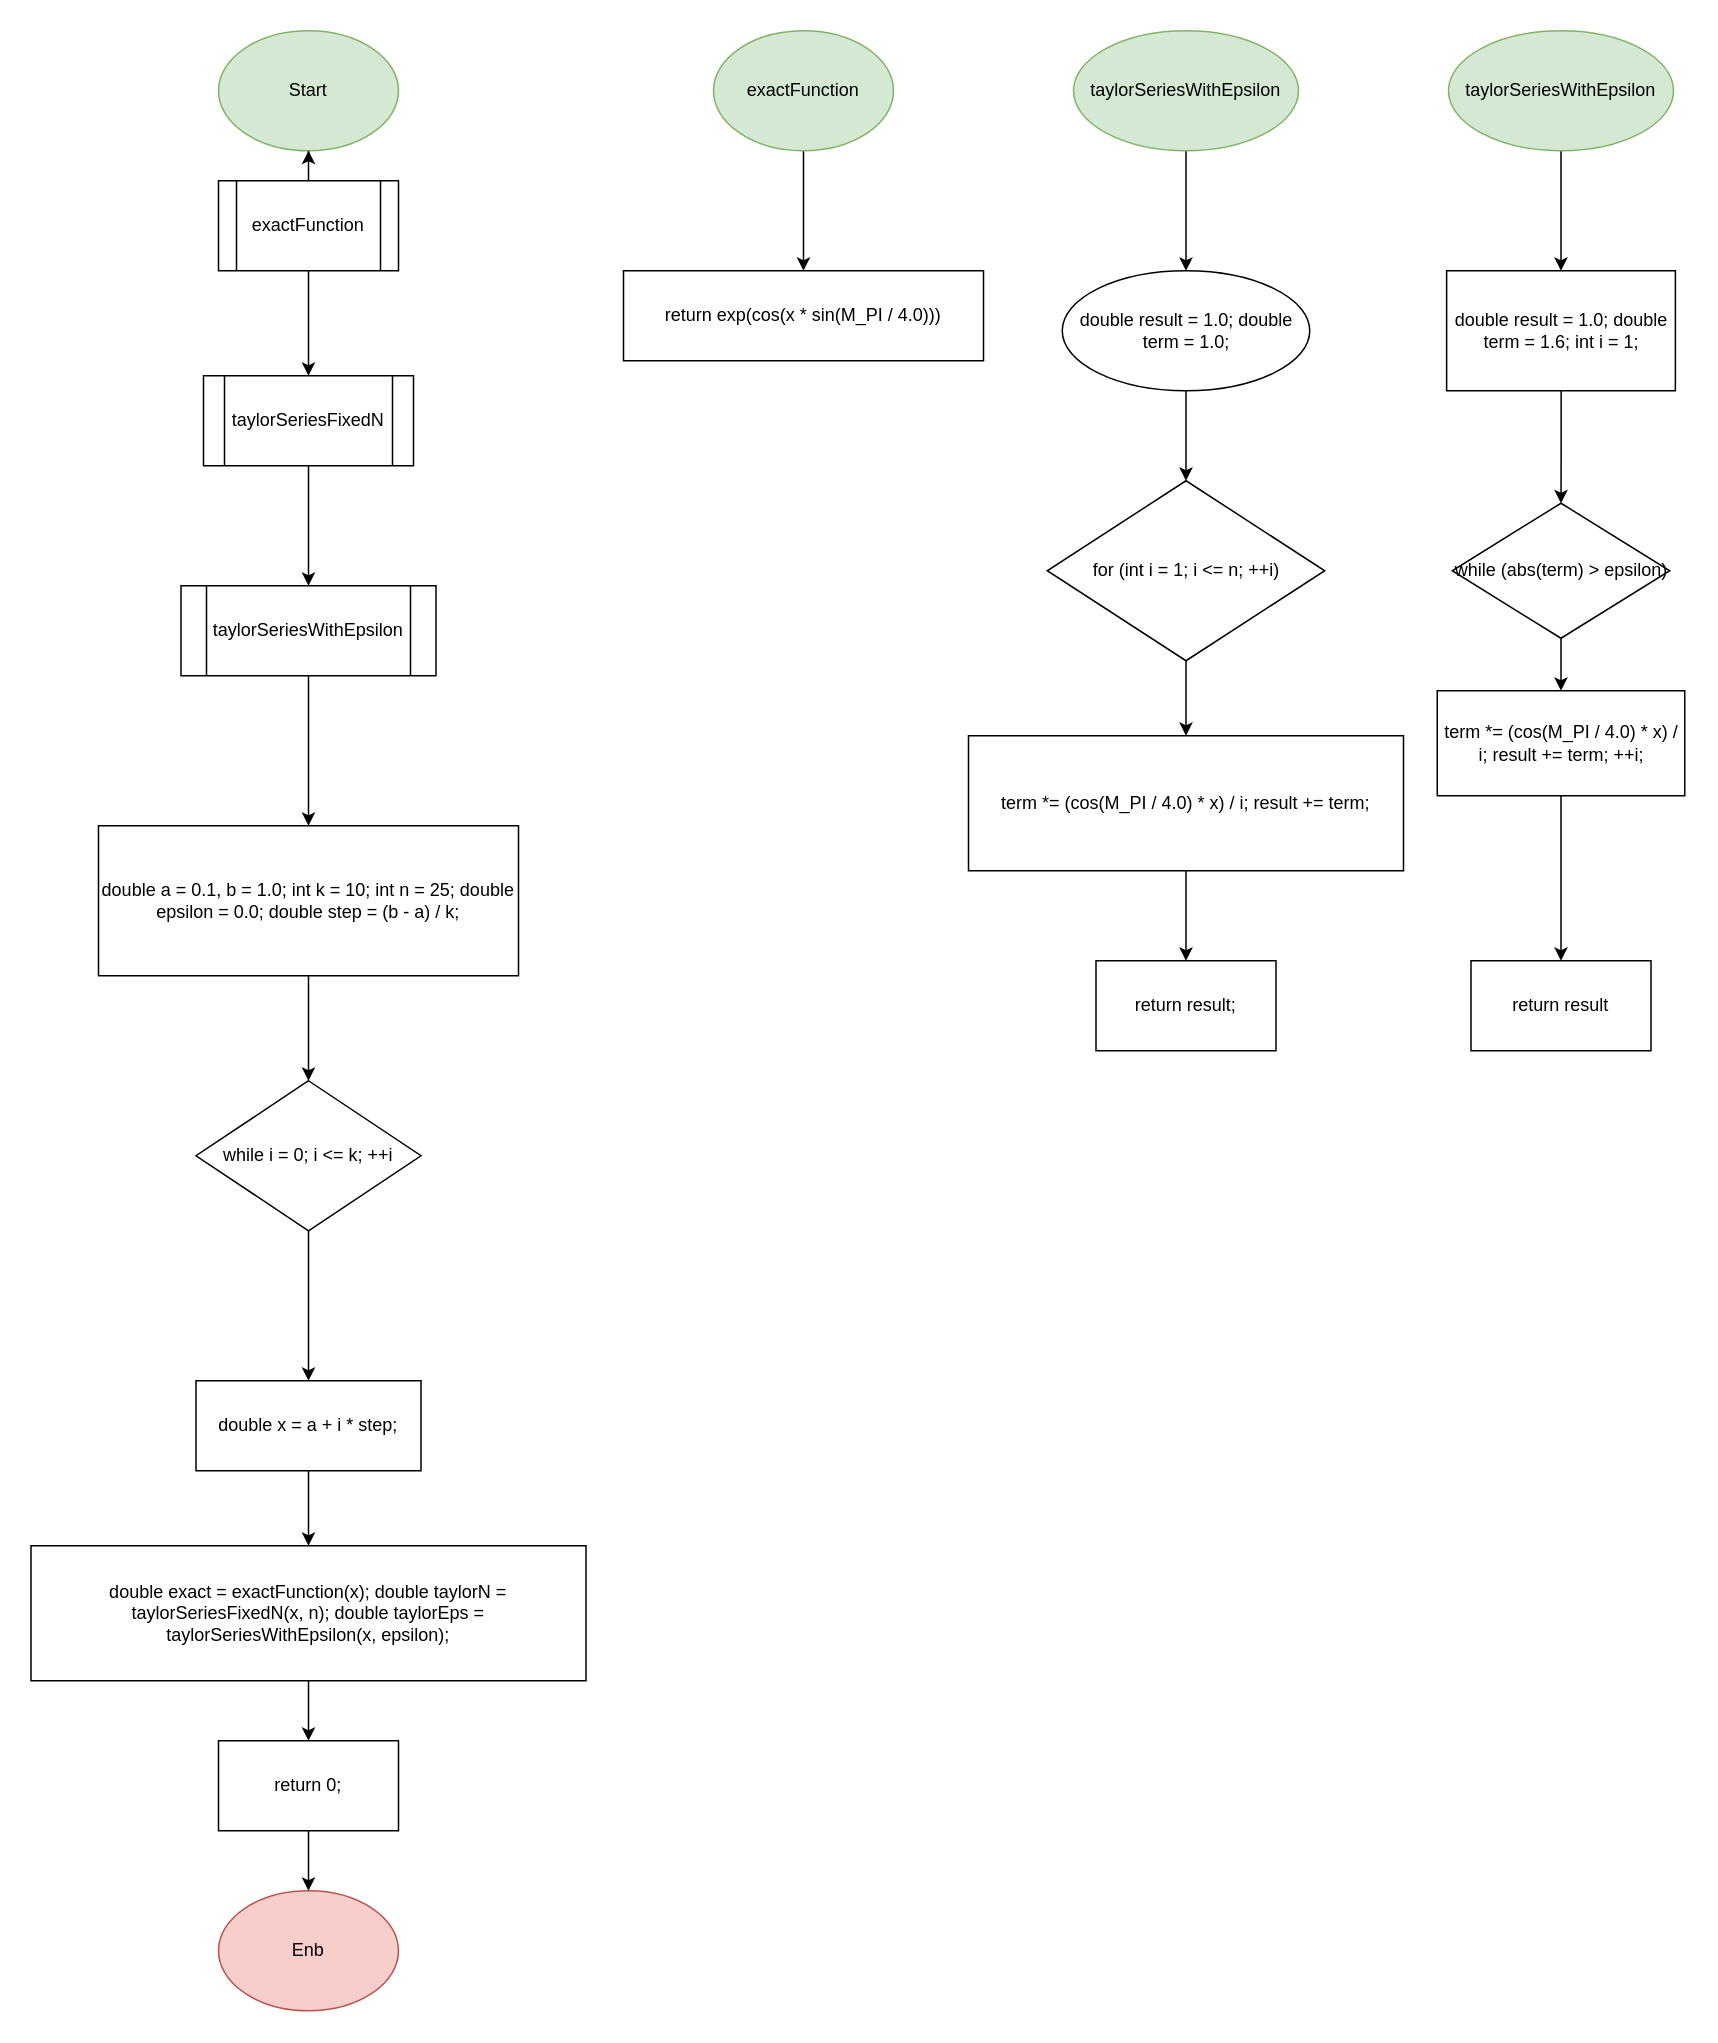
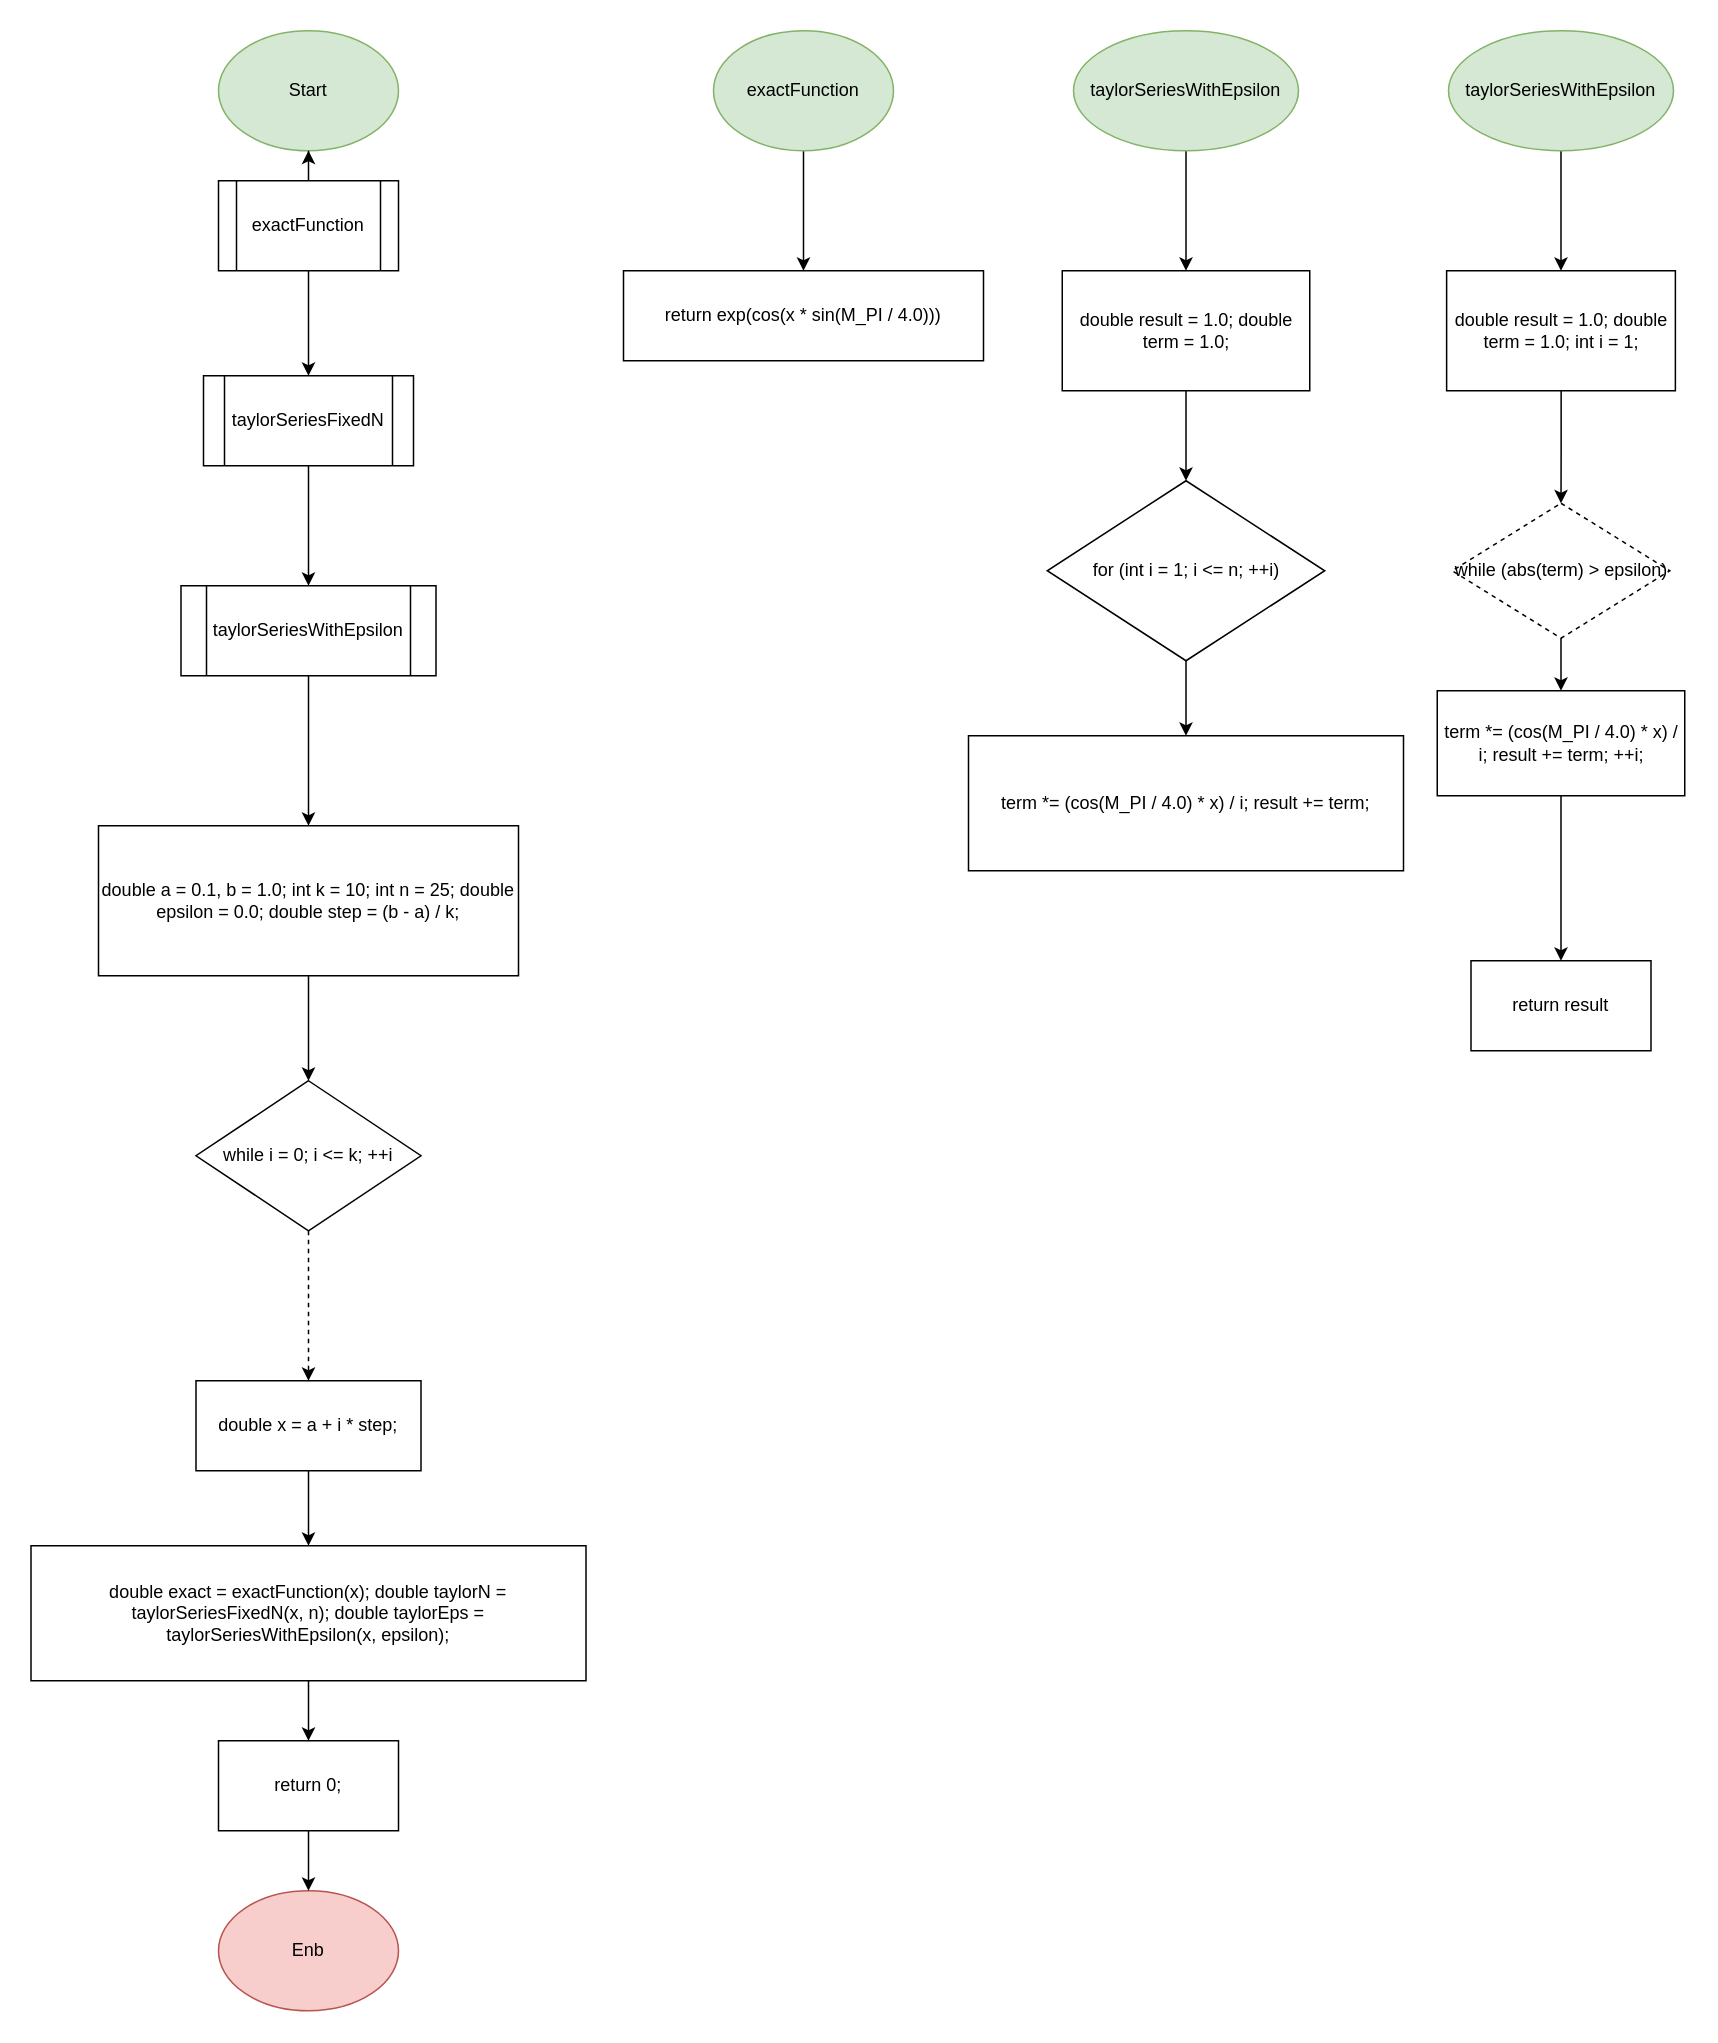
node "double result = 1.0; double term = 1.0;": shape ellipse -> rectangle
node "double result = 1.0; double term = 1.6; int i = 1;": label "double result = 1.0; double term = 1.6; int i = 1;" -> "double result = 1.0; double term = 1.0; int i = 1;"
node "while (abs(term) > epsilon)": style solid -> dashed
edge "term *= (cos(M_PI / 4.0) * x) / i; result += term;" -> "return result;": removed
node "return result;": removed
edge "while i = 0; i <= k; ++i" -> "double x = a + i * step;": style solid -> dashed
